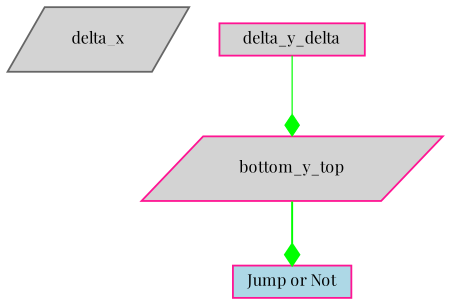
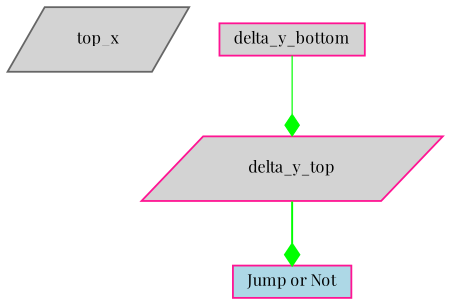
node "delta_x": label "delta_x" -> "top_x"
node "delta_y_delta": label "delta_y_delta" -> "delta_y_bottom"
node "bottom_y_top": label "bottom_y_top" -> "delta_y_top"
